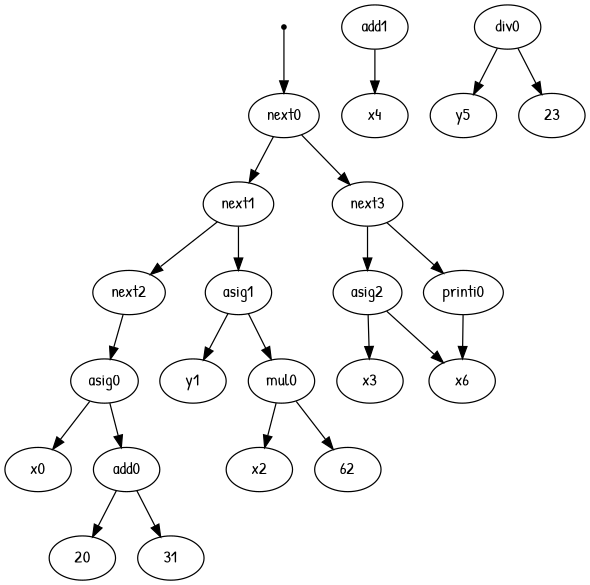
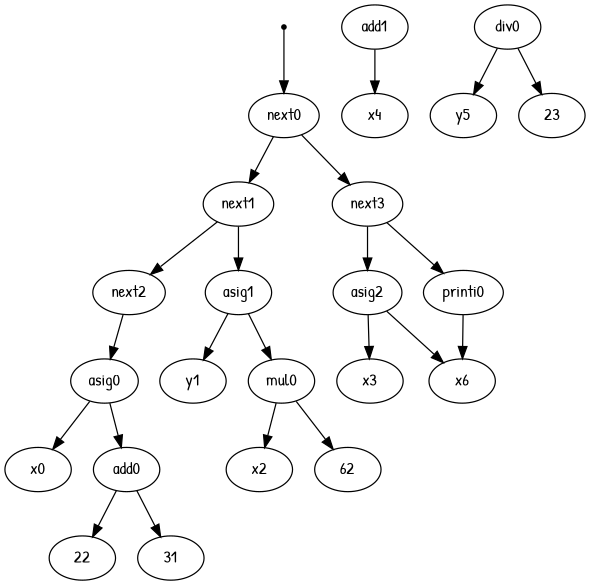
node "20": label "20" -> "22"
